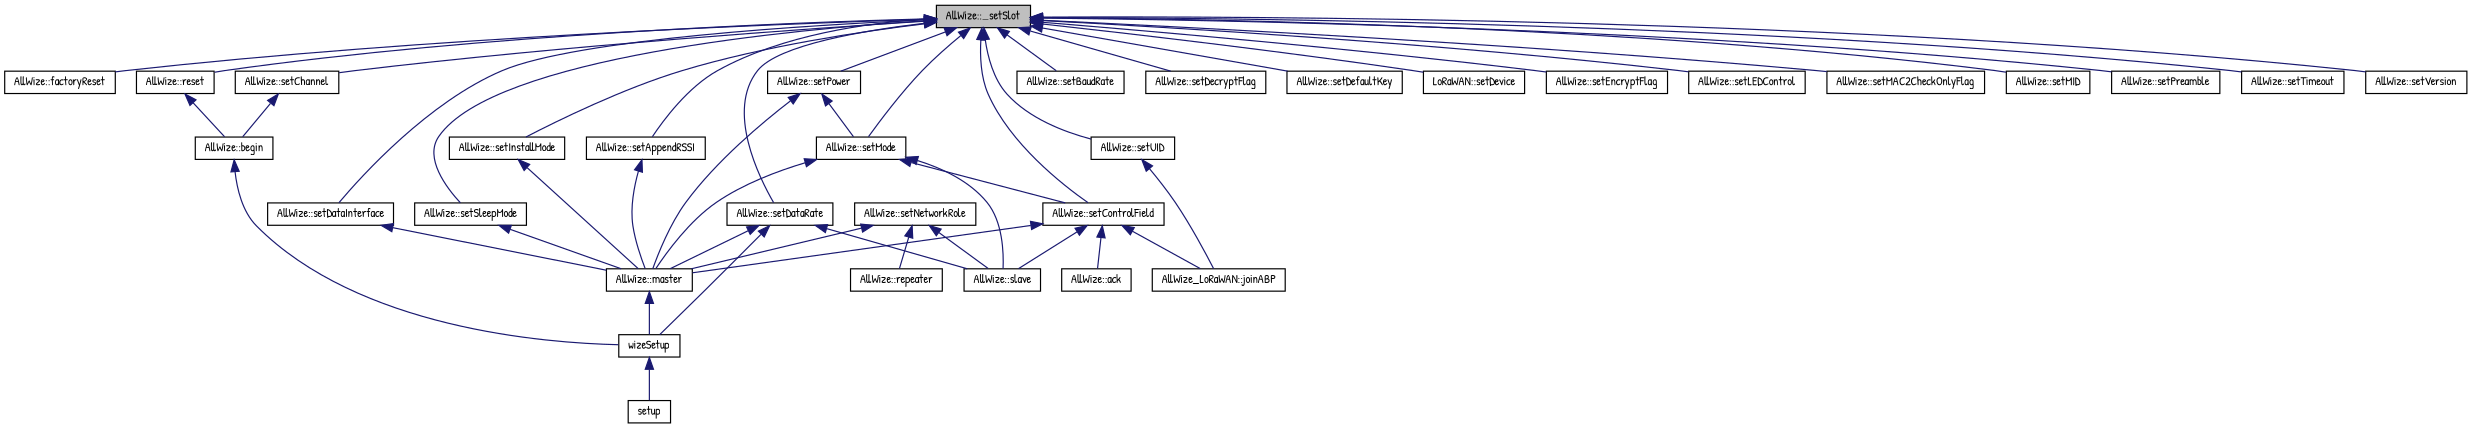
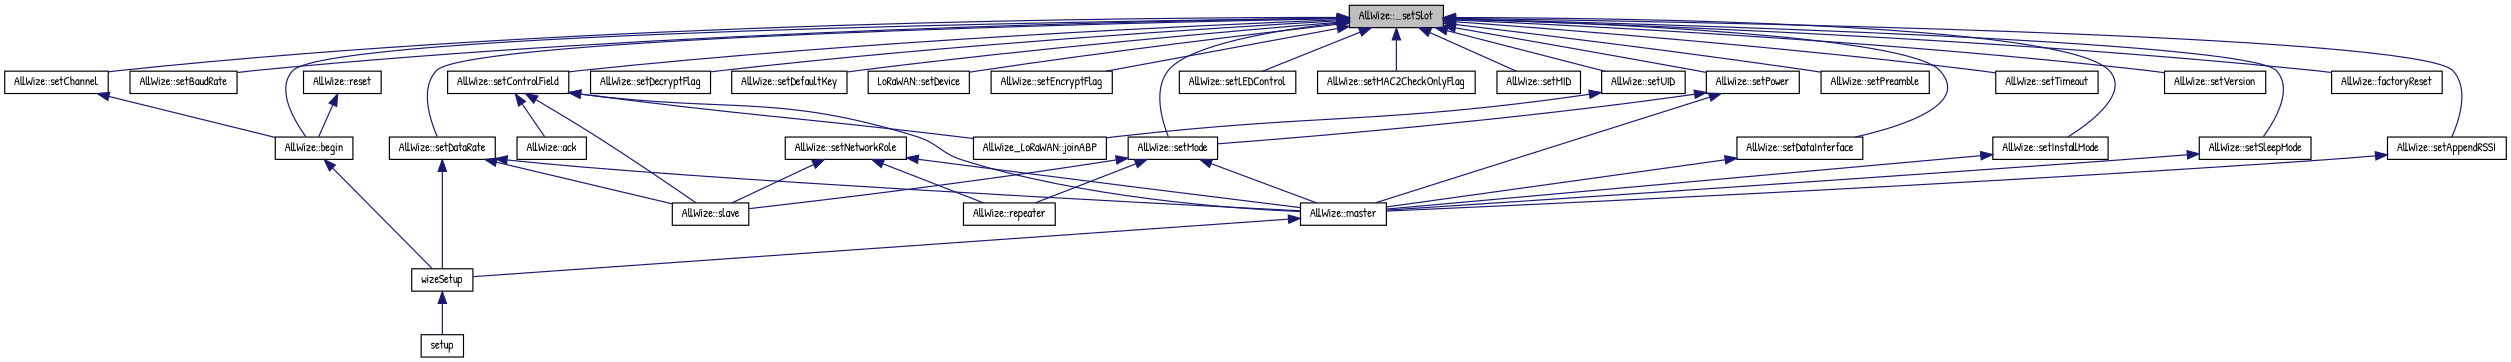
edge "AllWize::reset" -> "AllWize::_setSlot": now "AllWize::begin" -> "AllWize::_setSlot"
edge "AllWize::setControlField" -> "AllWize::setMode": now "AllWize::repeater" -> "AllWize::setMode"
